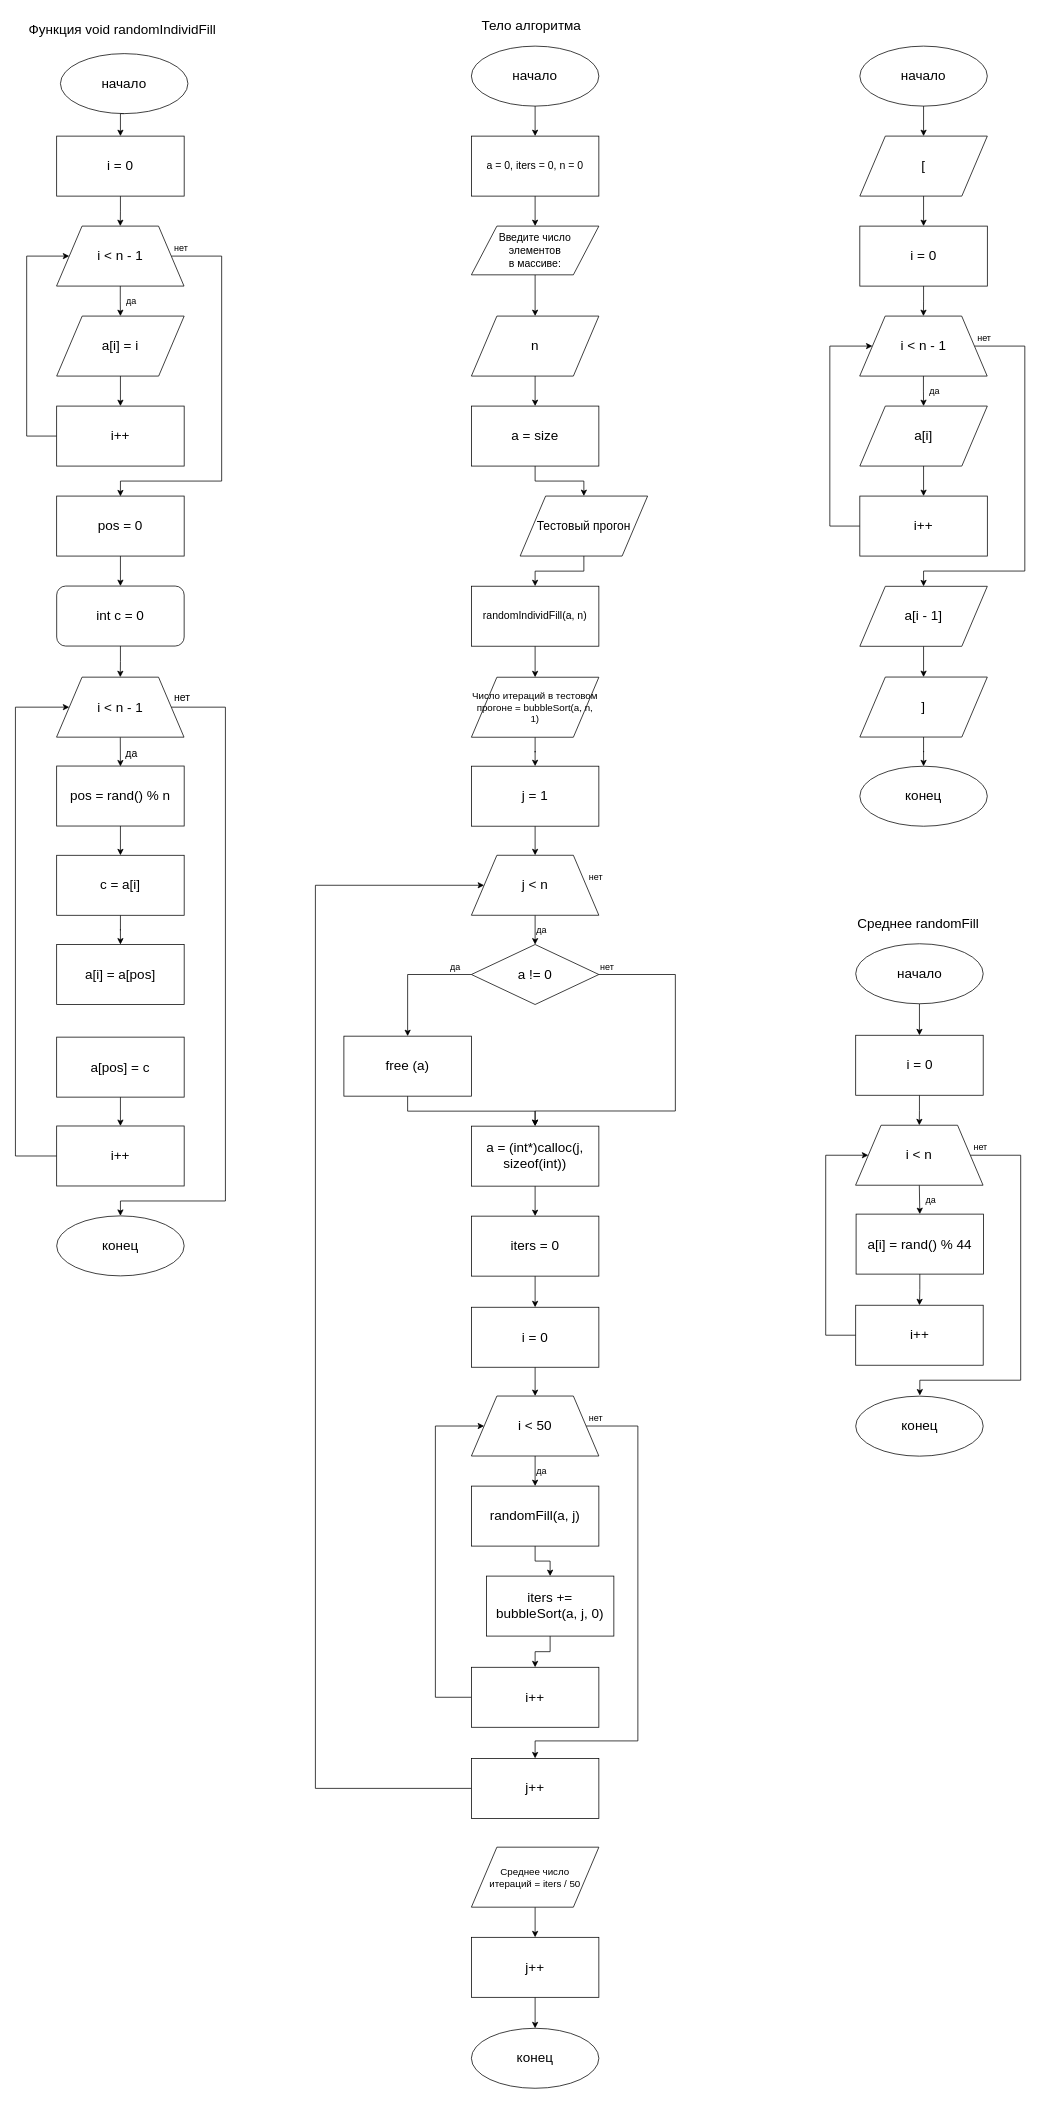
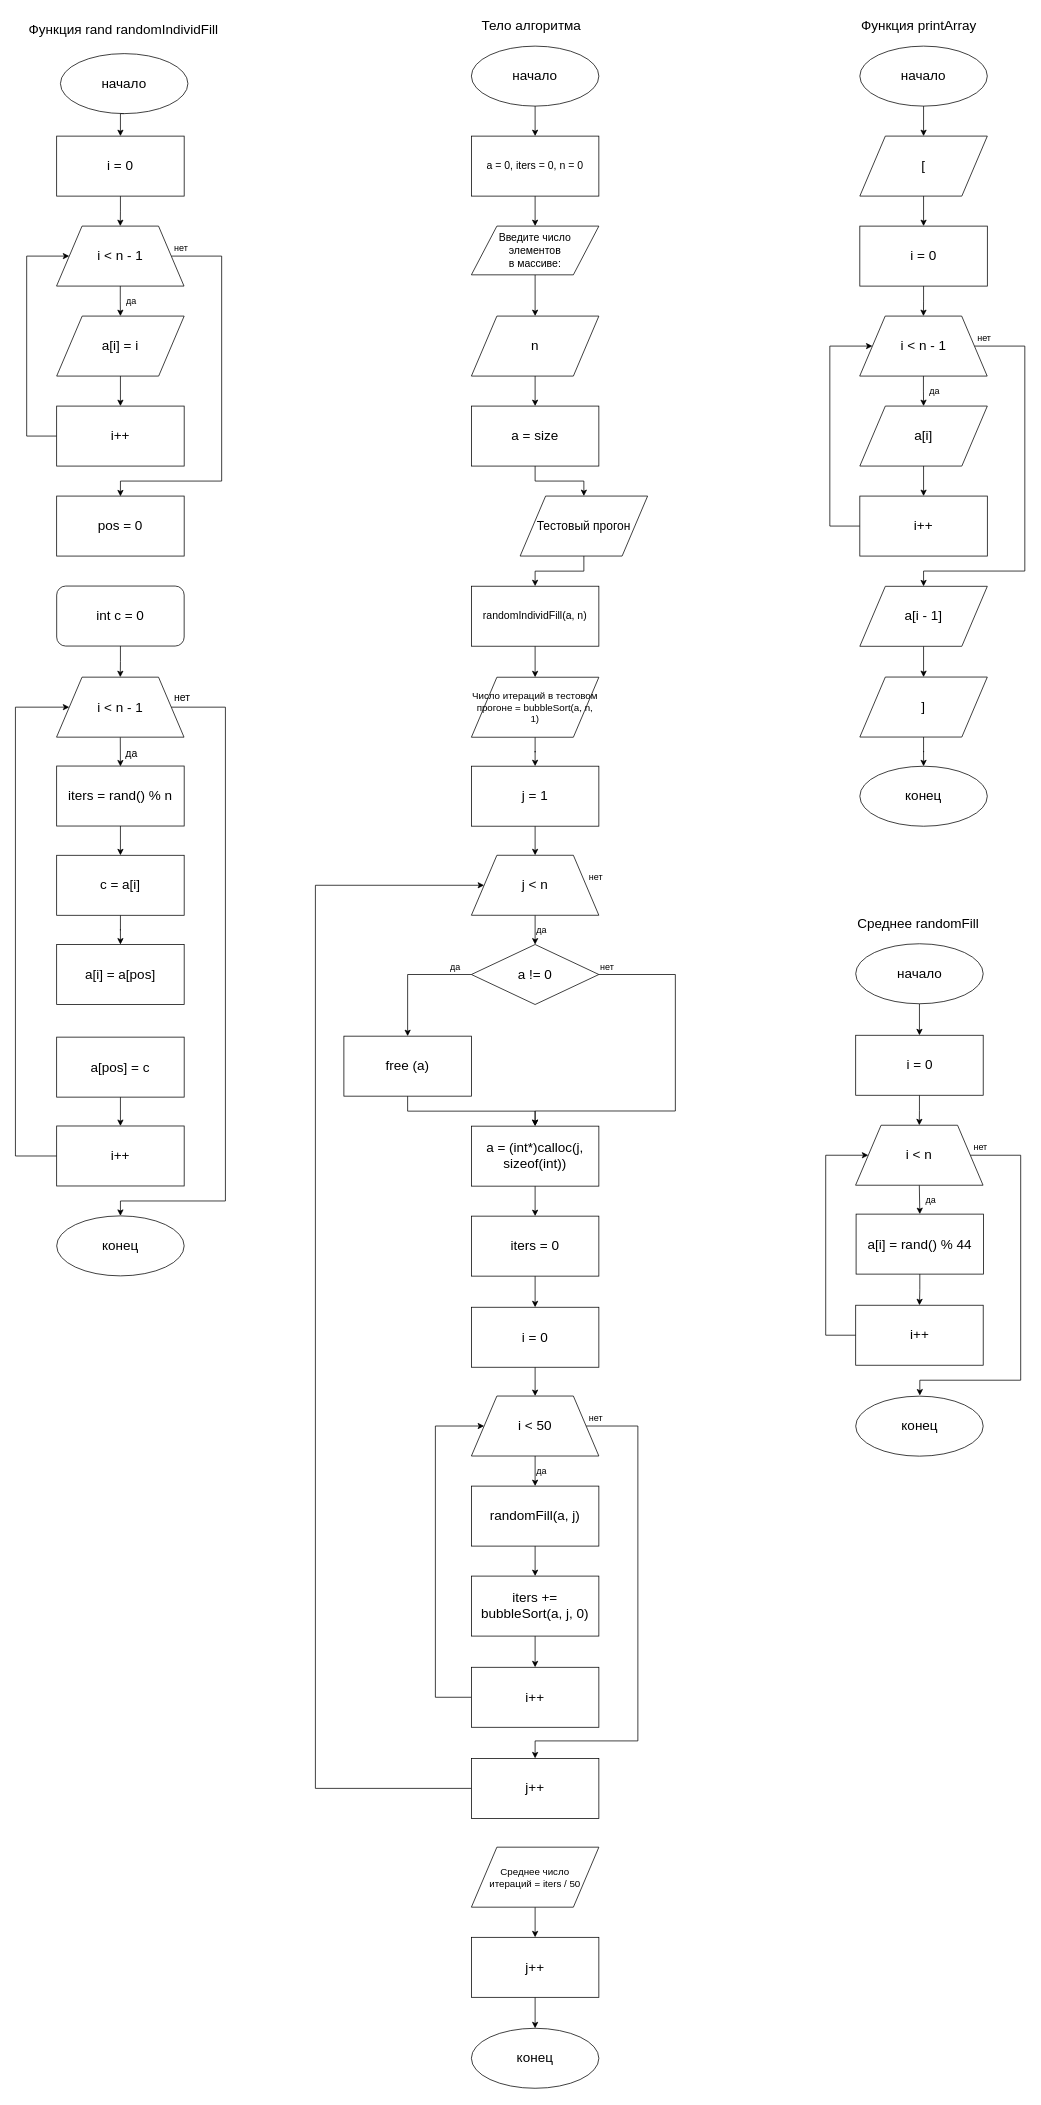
node "Функция printArray": added
node "Функция void randomIndividFill": label "Функция void randomIndividFill" -> "Функция rand randomIndividFill"
edge "pos = 0" -> "int c = 0": removed
node "pos = rand() % n": label "pos = rand() % n" -> "iters = rand() % n"
node "iters += bubbleSort(a, j, 0)": moved (550, 1606) -> (535, 1606)
